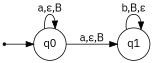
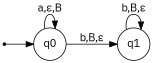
edge "q0" -> "q1": label "a,ε,B" -> "b,B,ε"
